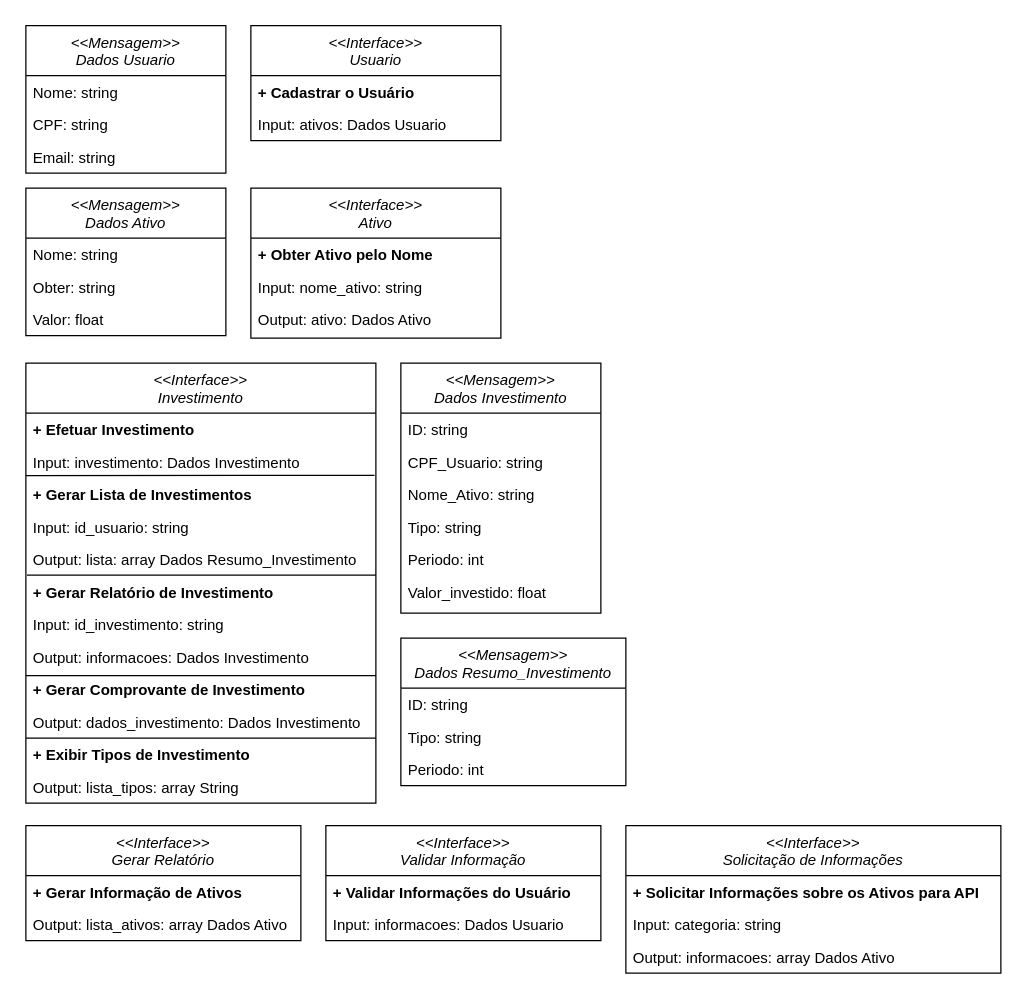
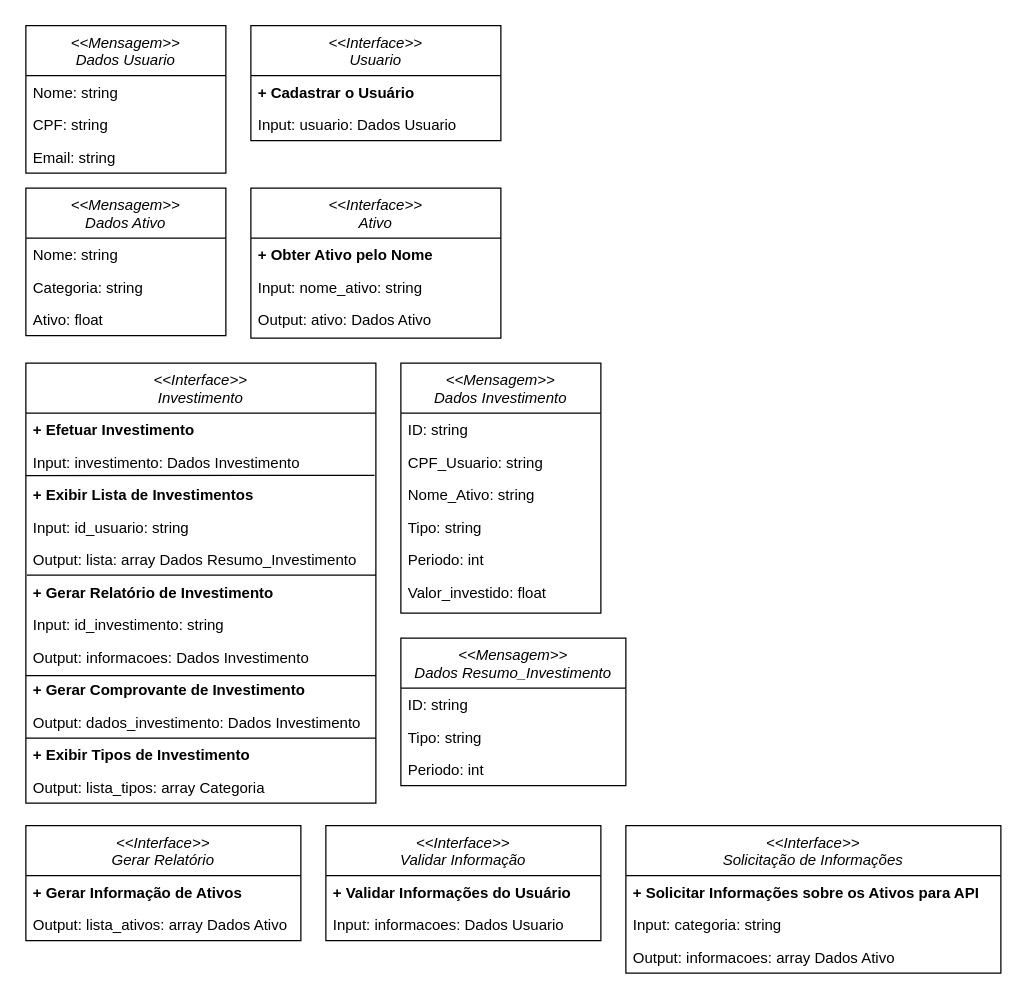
node "Input: ativos: Dados Usuario": label "Input: ativos: Dados Usuario" -> "Input: usuario: Dados Usuario"
node "Obter: string": label "Obter: string" -> "Categoria: string"
node "Valor: float": label "Valor: float" -> "Ativo: float"
node "+ Gerar Lista de Investimentos": label "+ Gerar Lista de Investimentos" -> "+ Exibir Lista de Investimentos"
node "Output: lista_tipos: array String": label "Output: lista_tipos: array String" -> "Output: lista_tipos: array Categoria"
